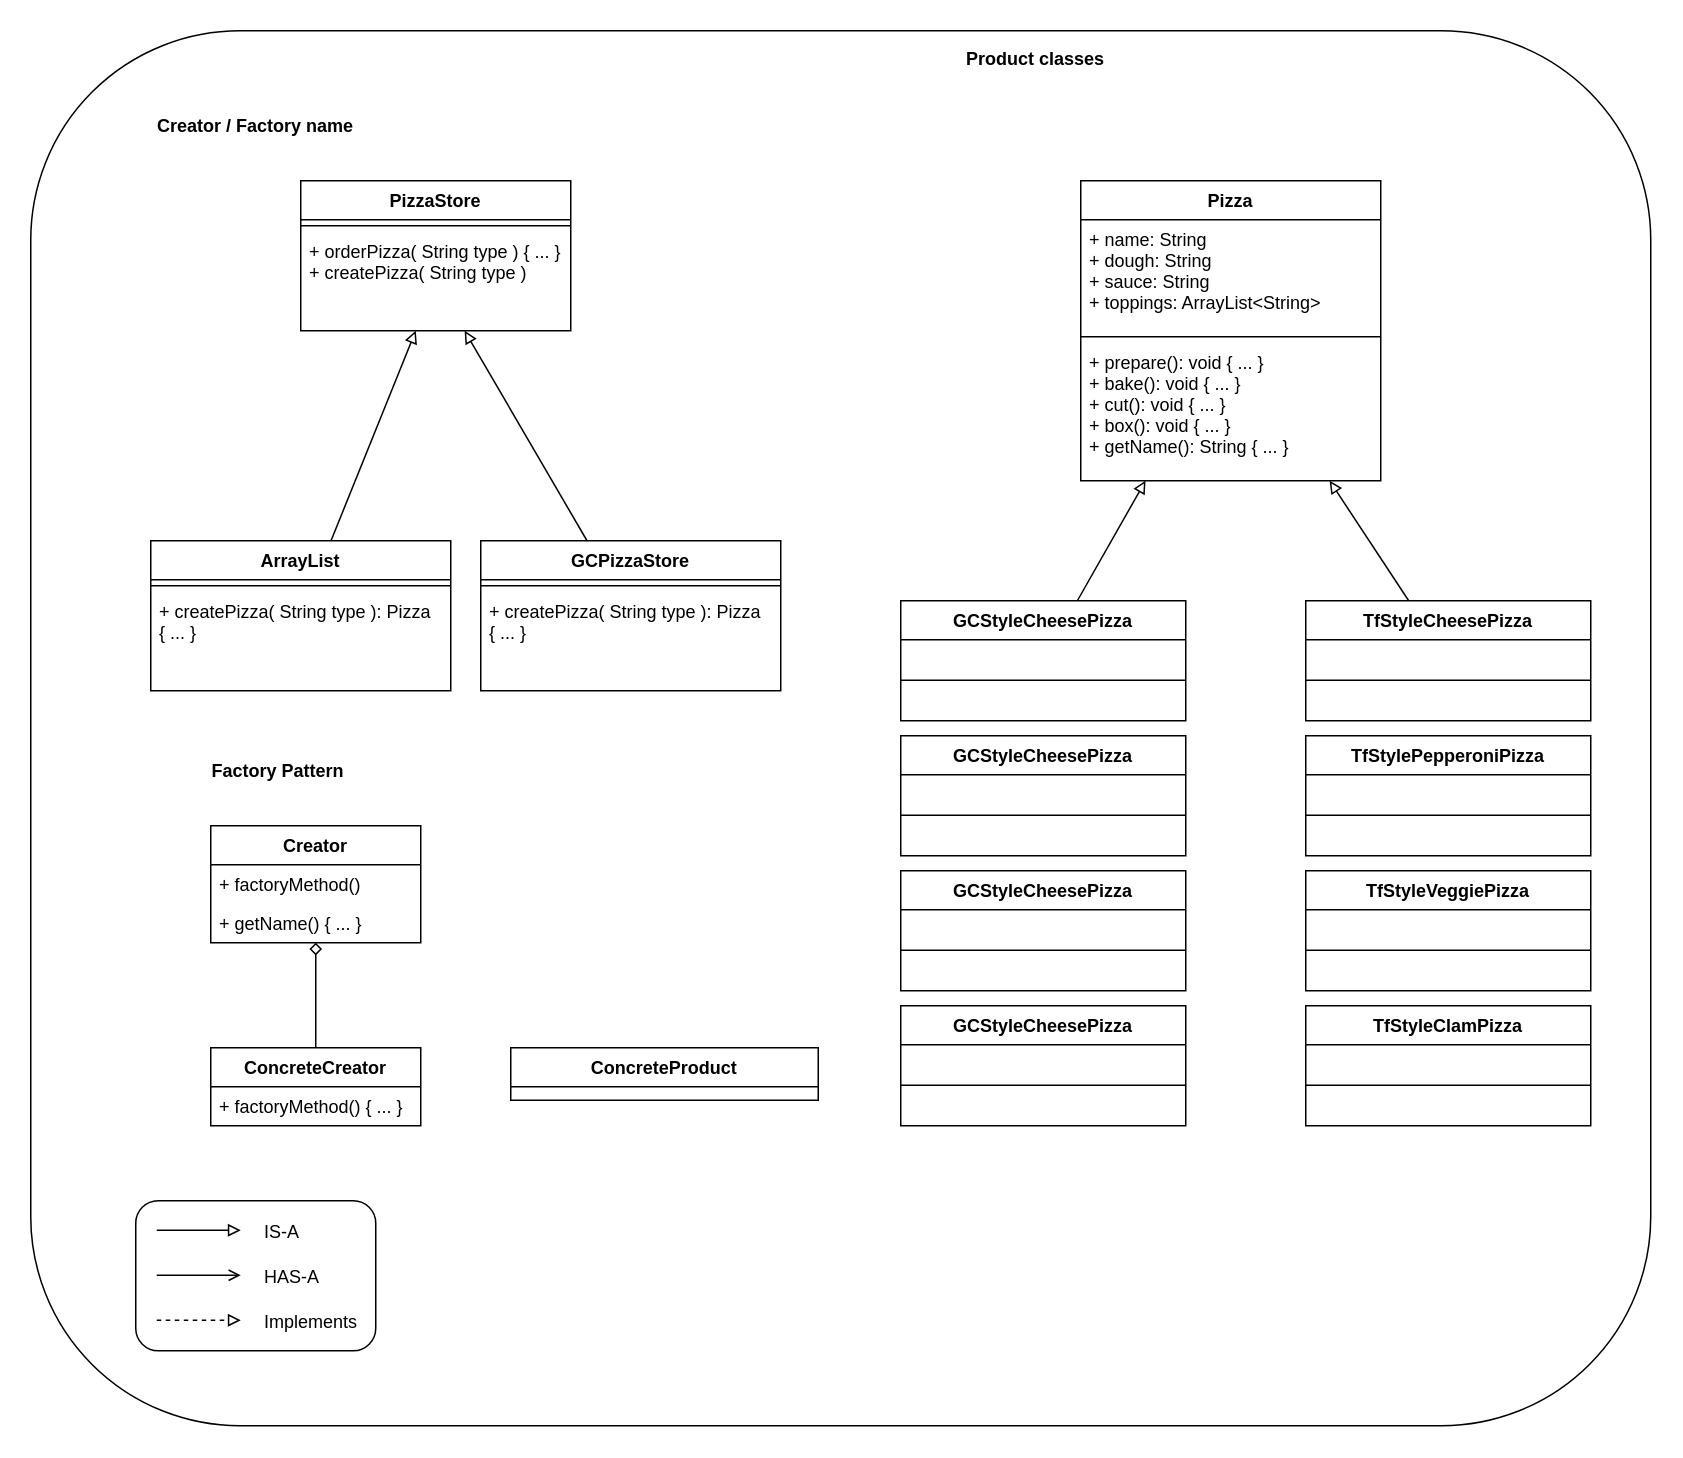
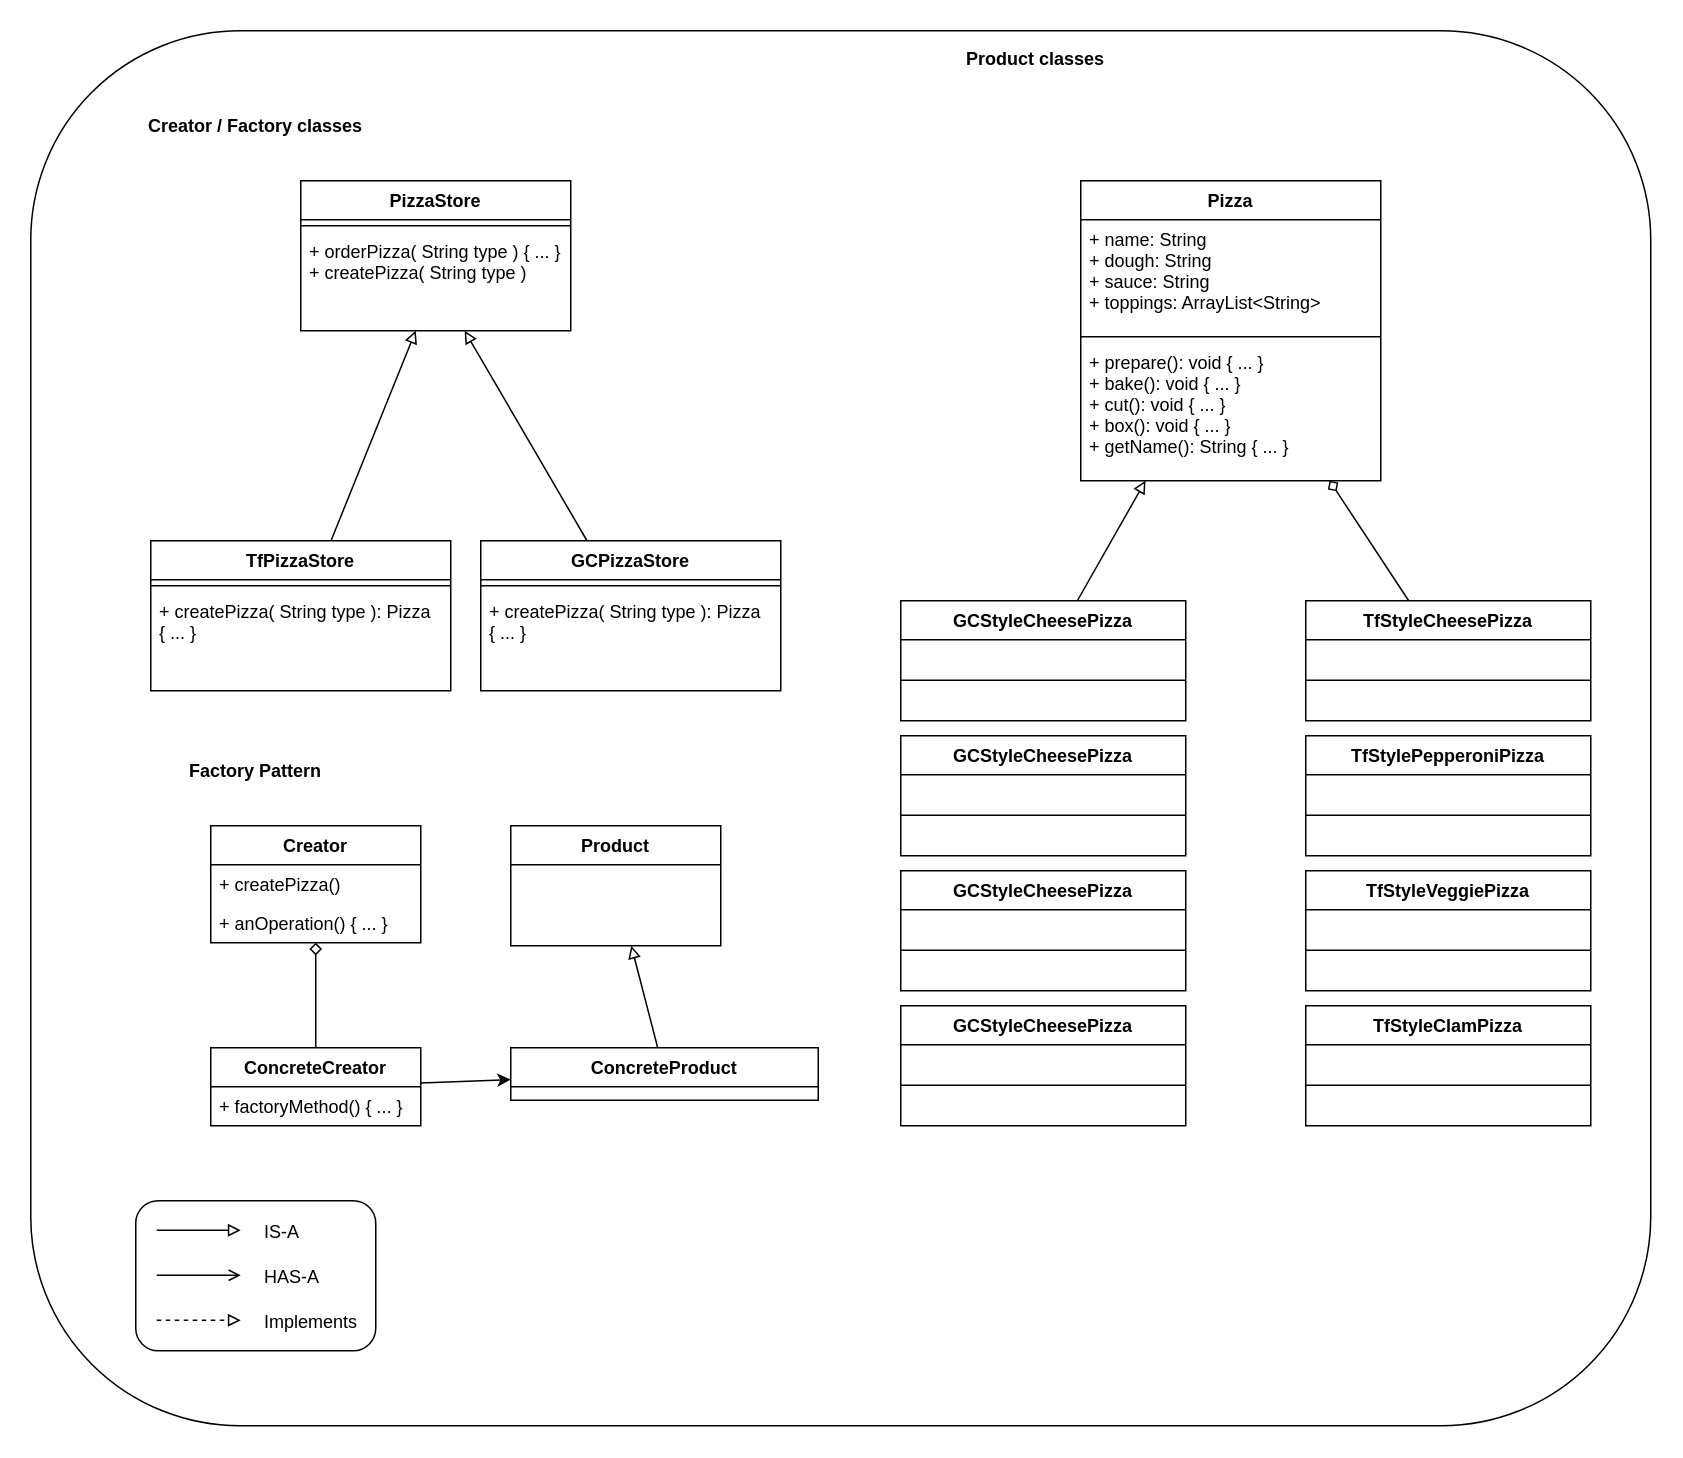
node "Creator / Factory name": label "Creator / Factory name" -> "Creator / Factory classes"
edge "TfStyleCheesePizza" -> "Pizza": arrowhead block -> diamond
node "ArrayList": label "ArrayList" -> "TfPizzaStore"
node "Factory Pattern": moved (278, 770) -> (256, 770)
node "+ factoryMethod()": label "+ factoryMethod()" -> "+ createPizza()"
node "Product": added
node "+ getName() { ... }": label "+ getName() { ... }" -> "+ anOperation() { ... }"
edge "ConcreteProduct" -> "Product": added
edge "ConcreteCreator" -> "ConcreteProduct": added
